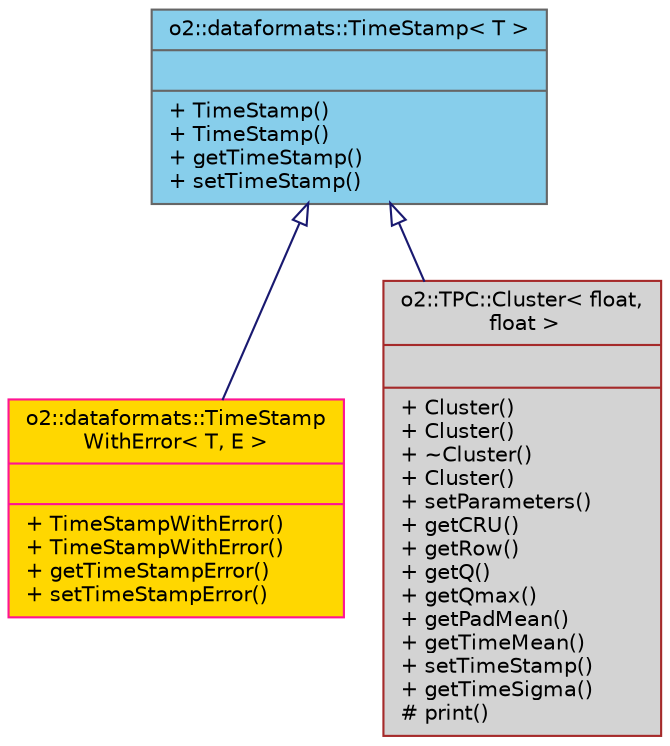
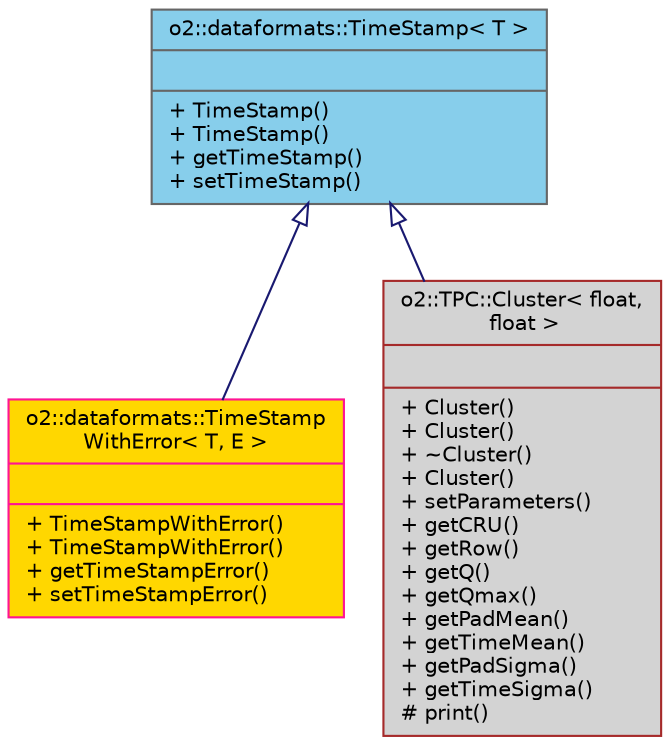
node "o2::TPC::Cluster< float,": text "+ setTimeStamp()" -> "+ getPadSigma()"
